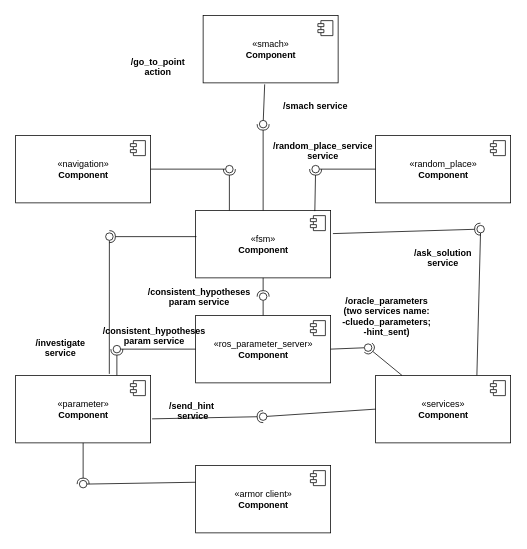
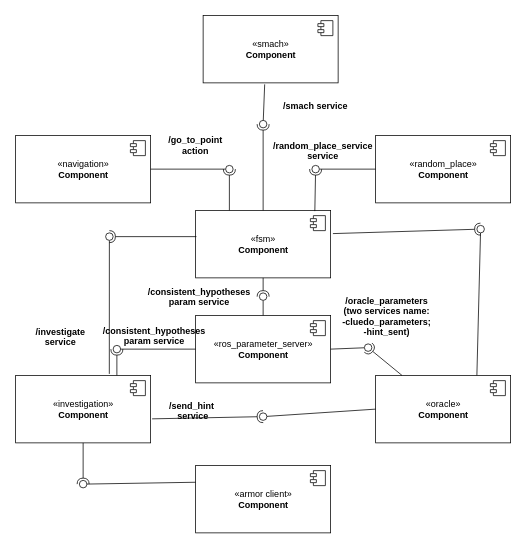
node "/go_to_point action": moved (158, 66) -> (195, 145)
node "/ask_solution service": removed
node "/investigate service": moved (60, 348) -> (60, 336)
node "«parameter» Component": label "«parameter» Component" -> "«investigation» Component"
node "«services» Component": label "«services» Component" -> "«oracle» Component"
